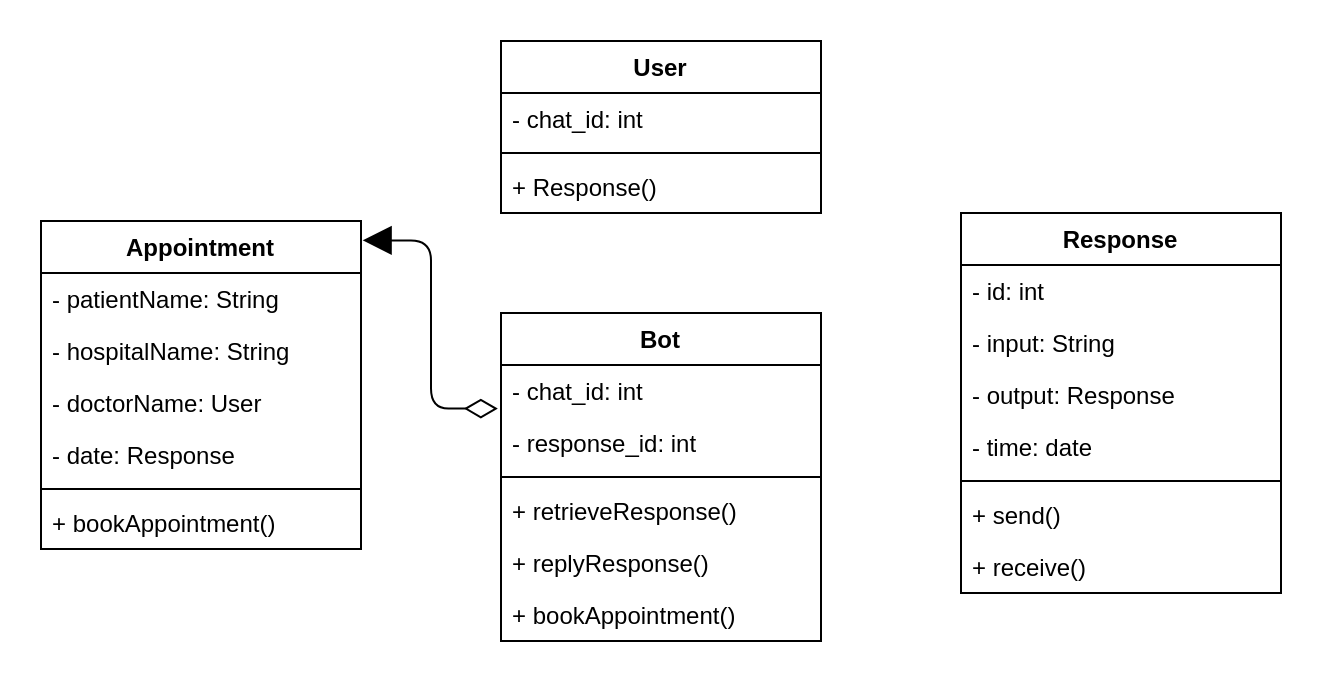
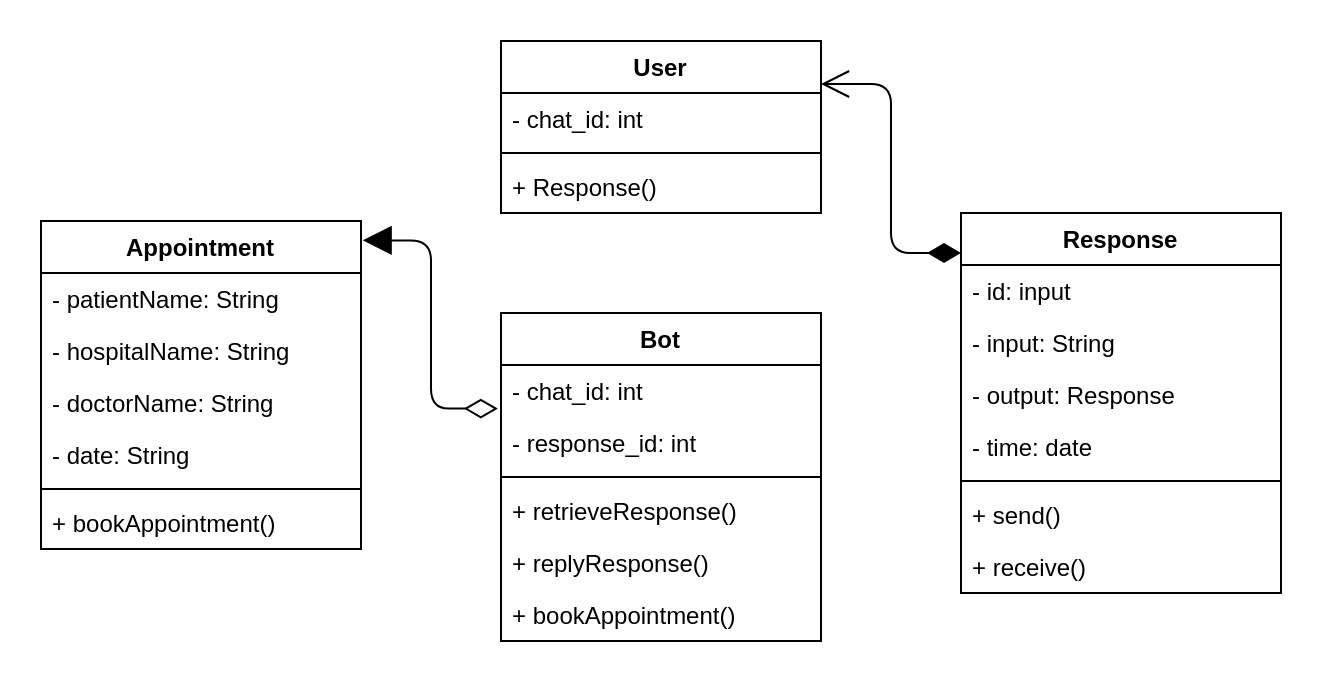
edge "User" -- "Response": added
node "- id: int": label "- id: int" -> "- id: input"
node "- doctorName: User": label "- doctorName: User" -> "- doctorName: String"
node "- date: Response": label "- date: Response" -> "- date: String"
